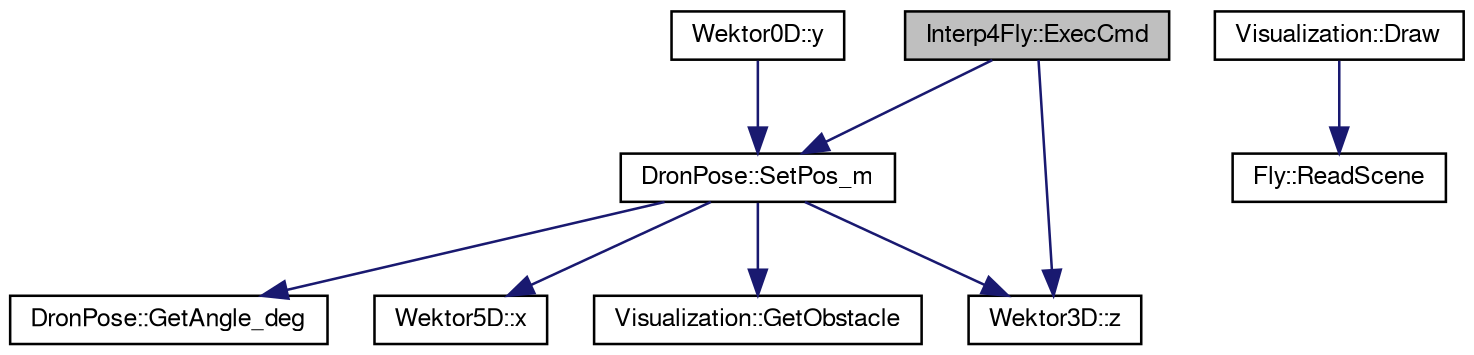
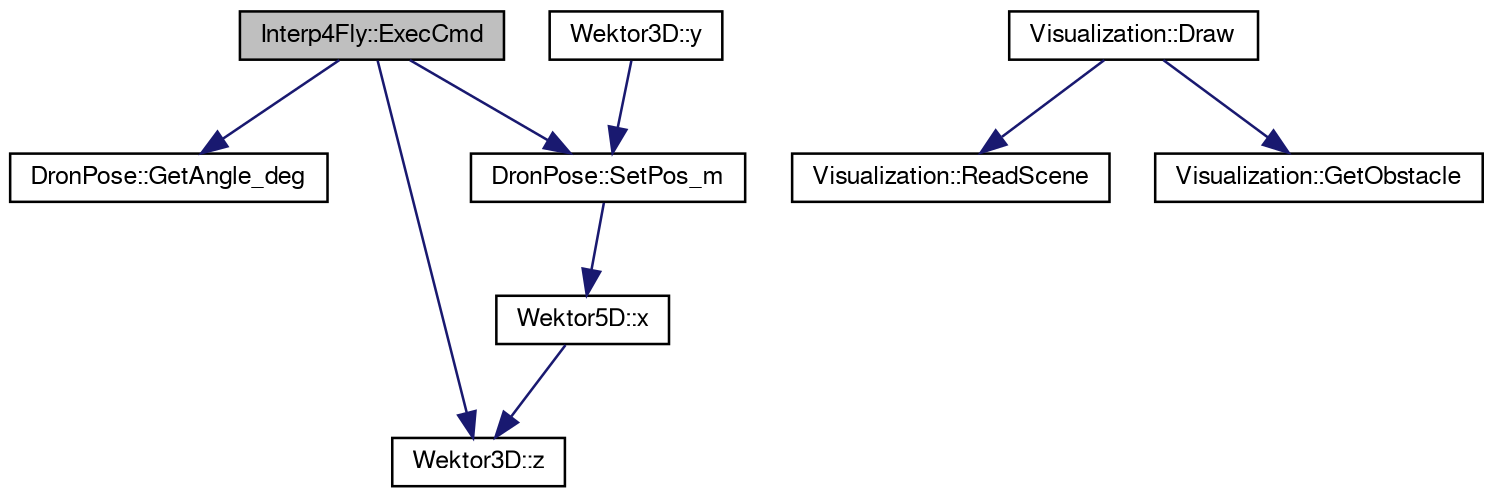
node "Wektor0D::y": label "Wektor0D::y" -> "Wektor3D::y"
node "Fly::ReadScene": label "Fly::ReadScene" -> "Visualization::ReadScene"
edge "DronPose::SetPos_m" -> "Visualization::GetObstacle": now "Visualization::Draw" -> "Visualization::GetObstacle"
edge "DronPose::SetPos_m" -> "Wektor3D::z": now "Wektor5D::x" -> "Wektor3D::z"
edge "DronPose::SetPos_m" -> "DronPose::GetAngle_deg": now "Interp4Fly::ExecCmd" -> "DronPose::GetAngle_deg"
